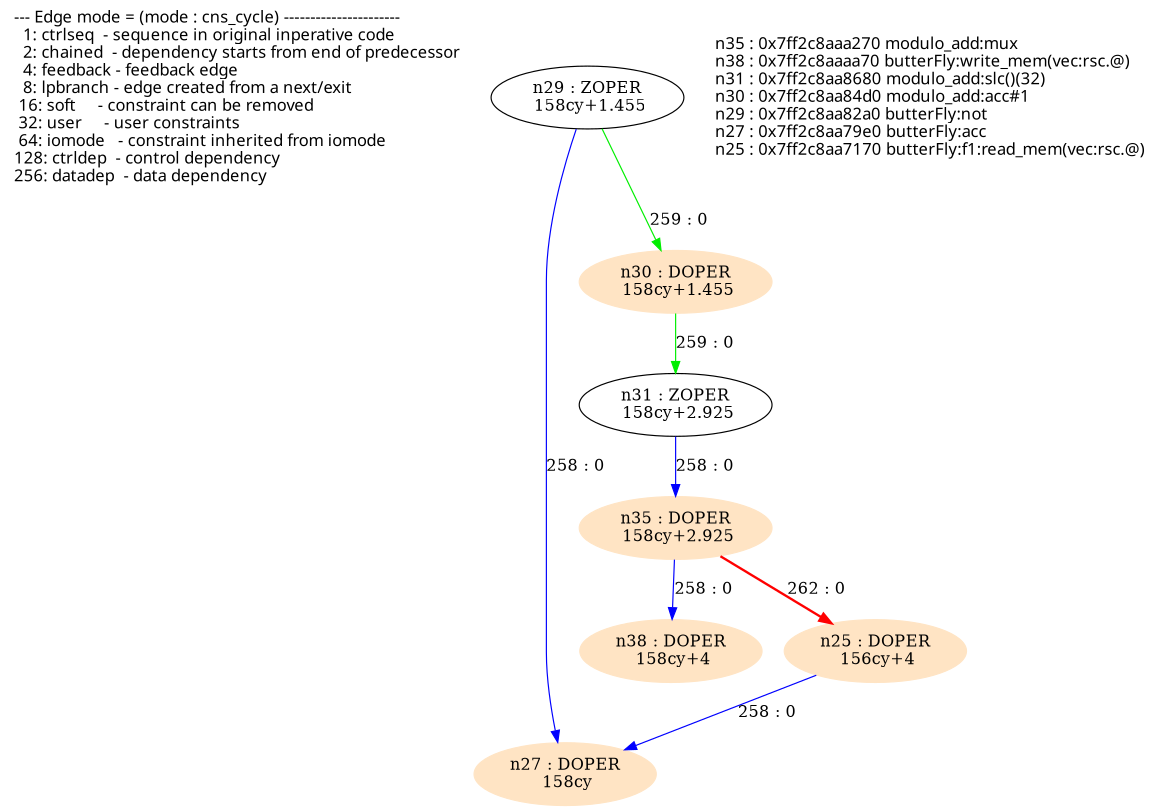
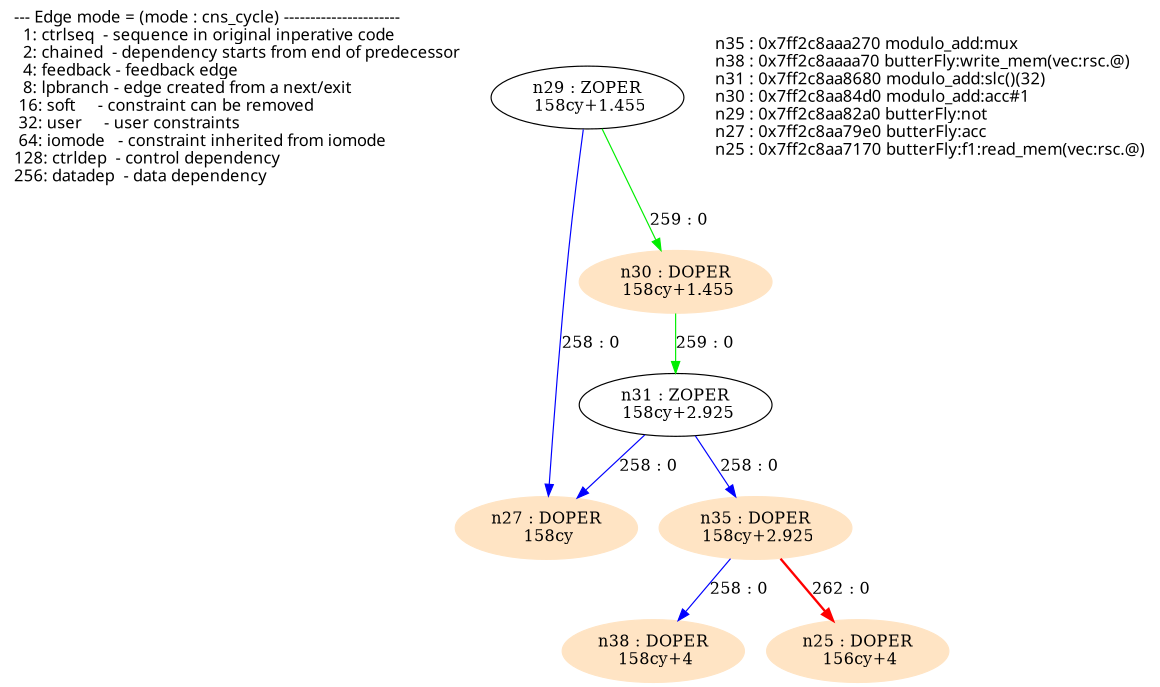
edge "n25 : DOPER 156cy+4" -> "n27 : DOPER 158cy": now "n31 : ZOPER 158cy+2.925" -> "n27 : DOPER 158cy"
